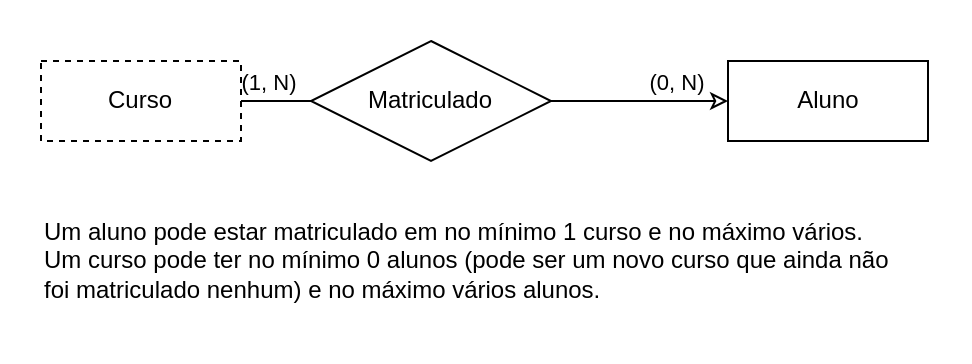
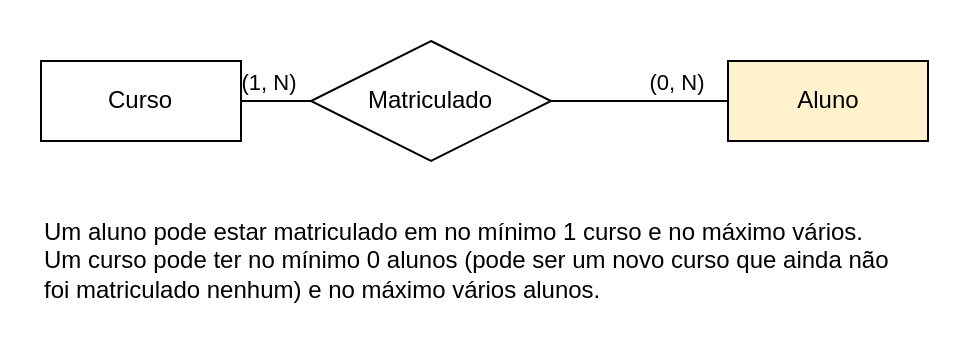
node "Curso": style dashed -> solid
edge "Matriculado" -> "Aluno": arrowhead classic -> none
node "Aluno": fillcolor #ffffff -> #fff2cc
